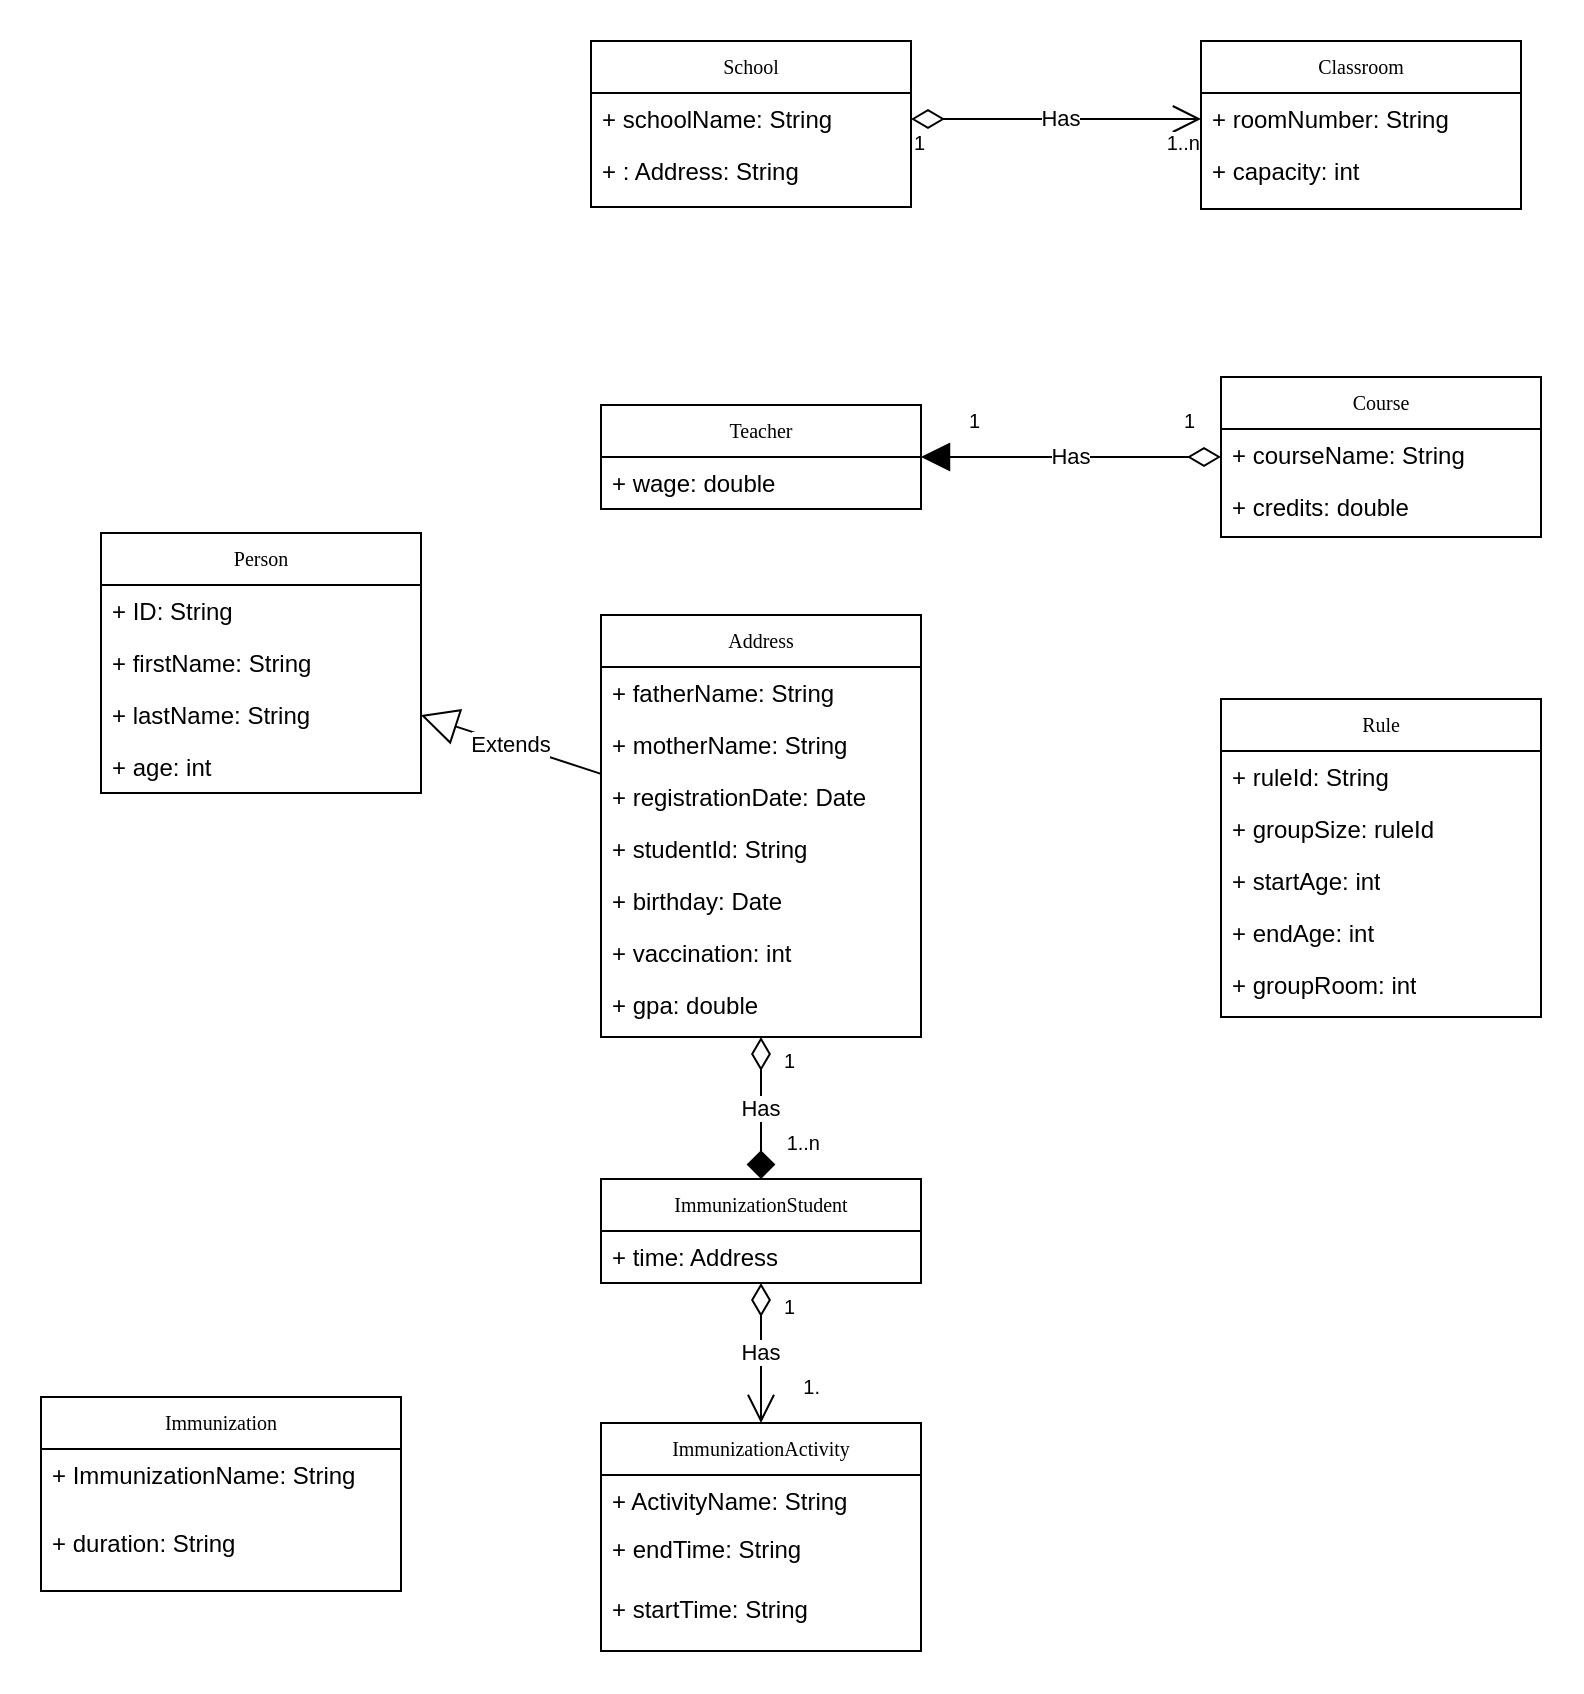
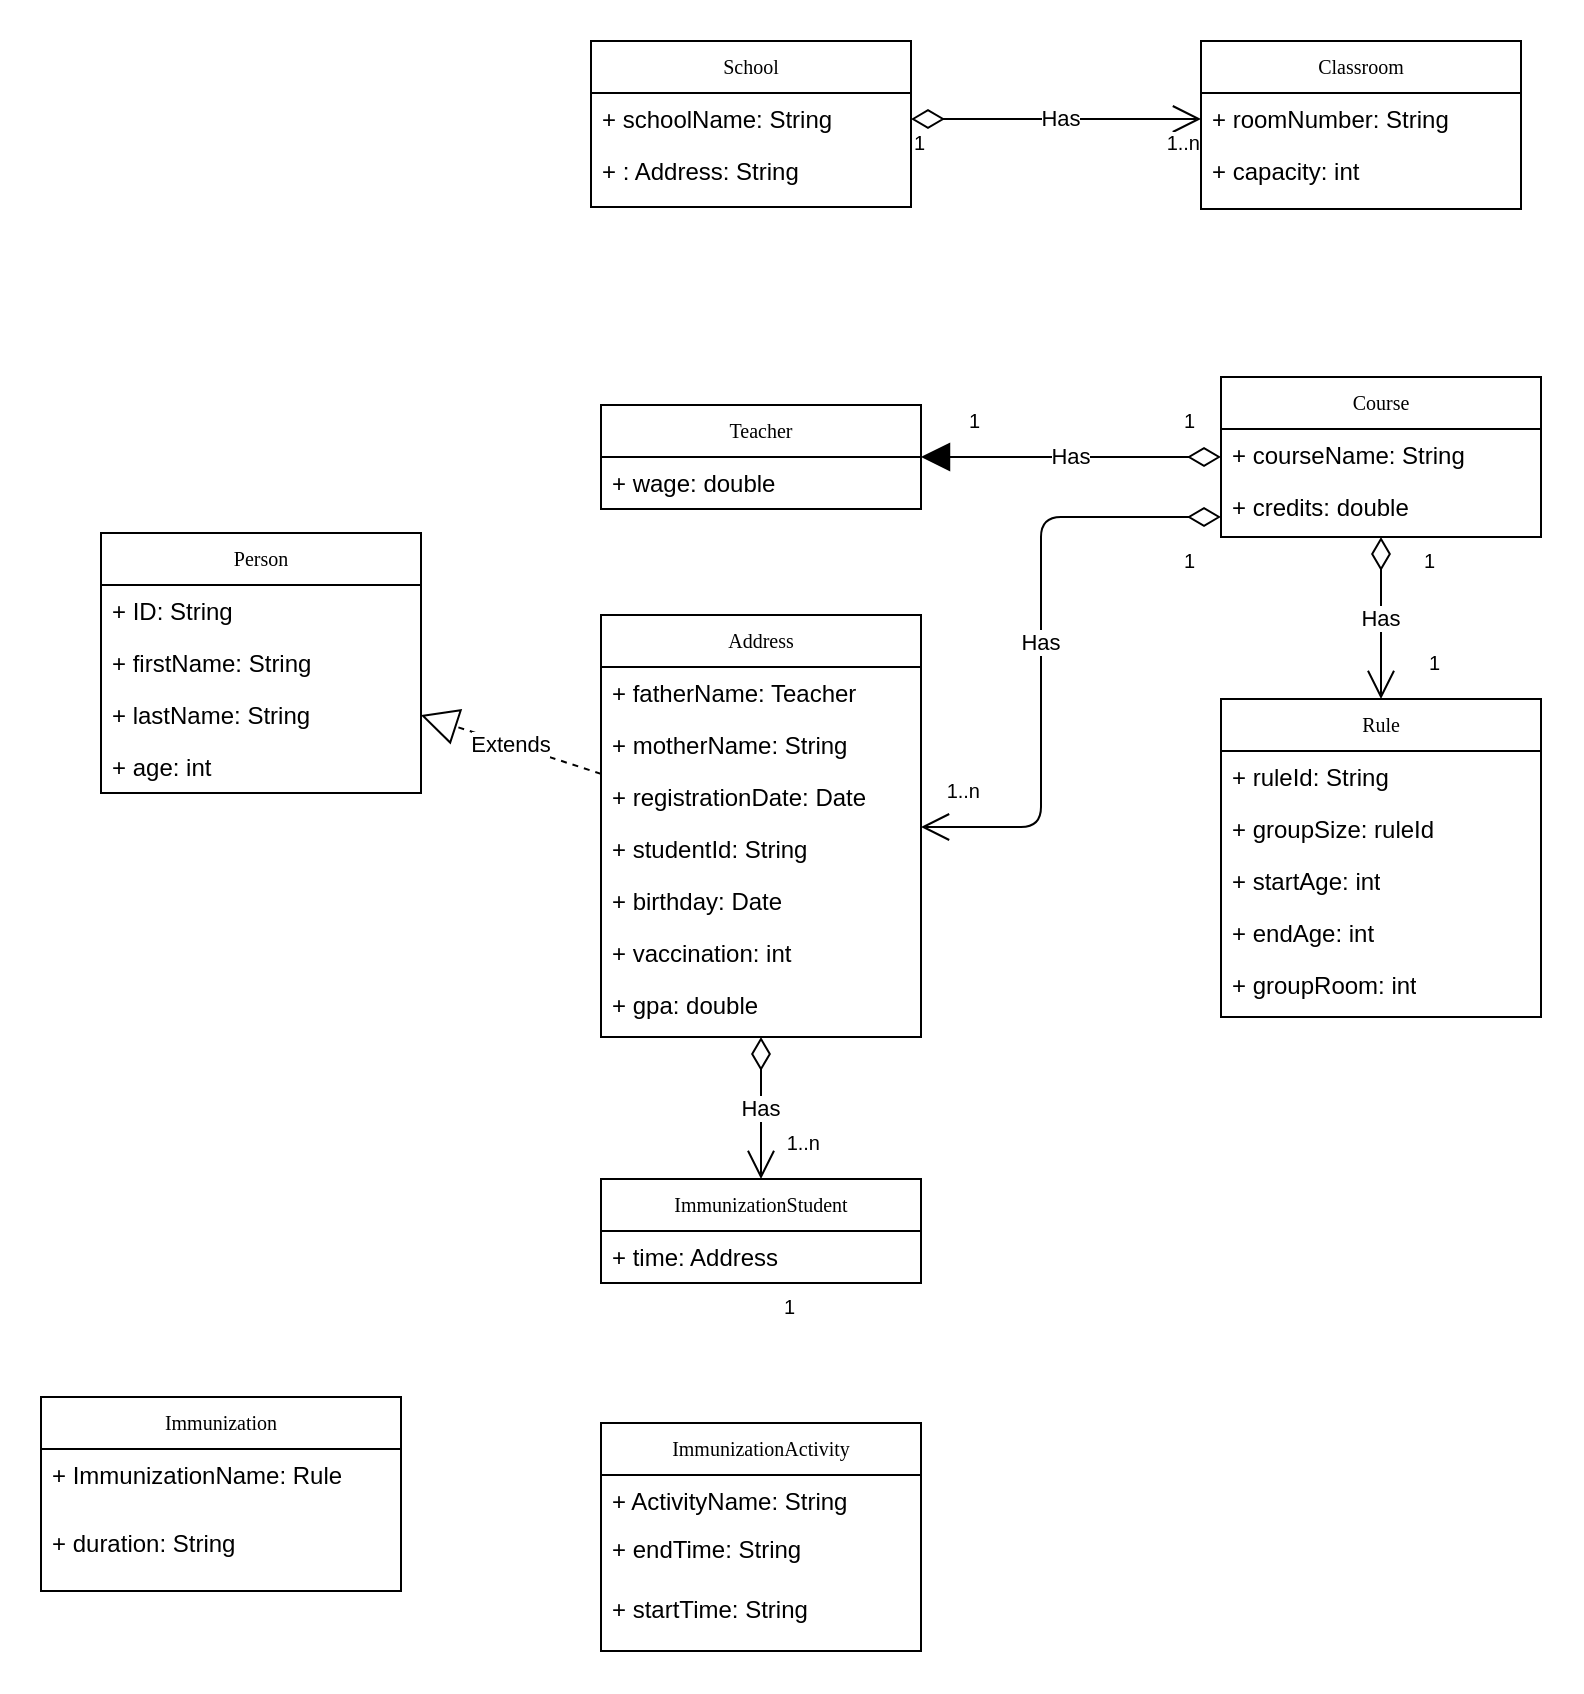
edge "Course" -- "Rule": added, labels "1", "Has", "1"
edge "Course" -- "Address": added, labels "1", "Has", "1..n"
node "+ fatherName: String": label "+ fatherName: String" -> "+ fatherName: Teacher"
edge "Address" -> "Person": style solid -> dashed
edge "Address" -- "ImmunizationStudent": arrowhead diamond -> open
edge "ImmunizationStudent" -- "ImmunizationActivity": removed, labels "1", "Has", "1."
node "+ ImmunizationName: String": label "+ ImmunizationName: String" -> "+ ImmunizationName: Rule"
